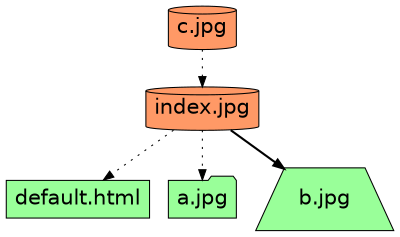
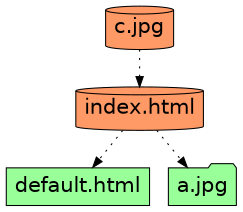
node "index.jpg": label "index.jpg" -> "index.html"
node "b.jpg": removed
